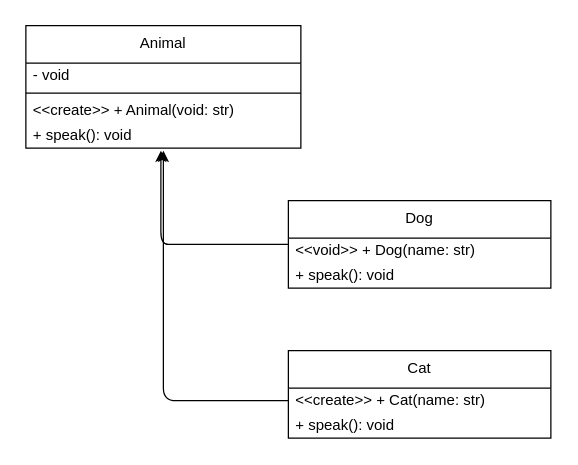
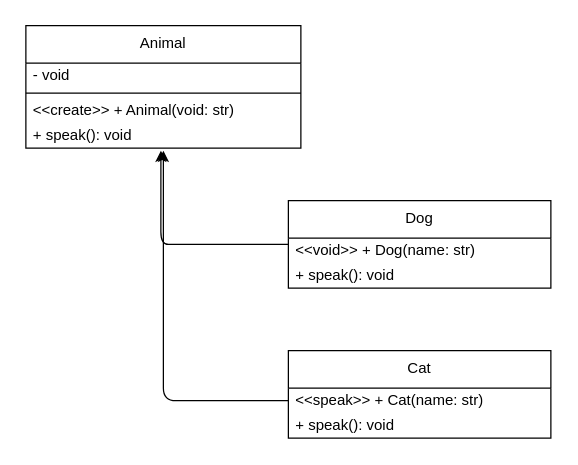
node "<<create>> + Cat(name: str)": label "<<create>> + Cat(name: str)" -> "<<speak>> + Cat(name: str)"
